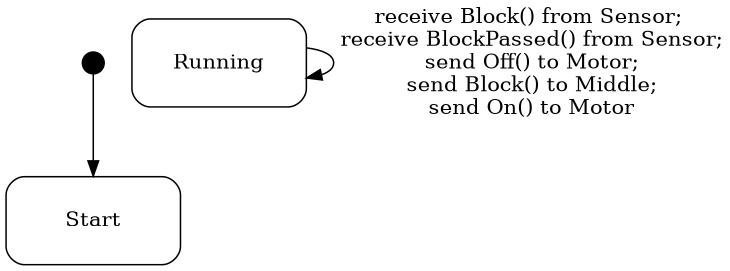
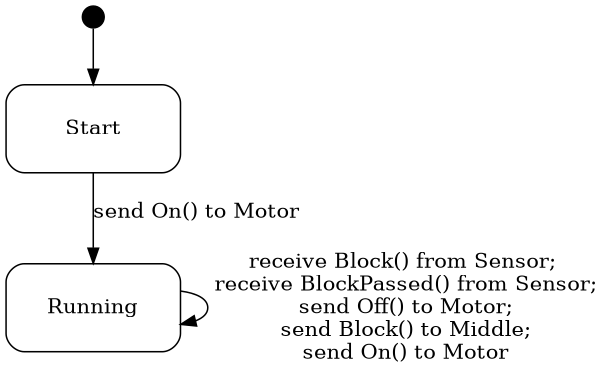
edge "Start" -> "Running": added, label "send On() to Motor"
